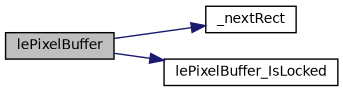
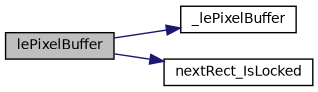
node "_nextRect": label "_nextRect" -> "_lePixelBuffer"
node "lePixelBuffer_IsLocked": label "lePixelBuffer_IsLocked" -> "nextRect_IsLocked"
